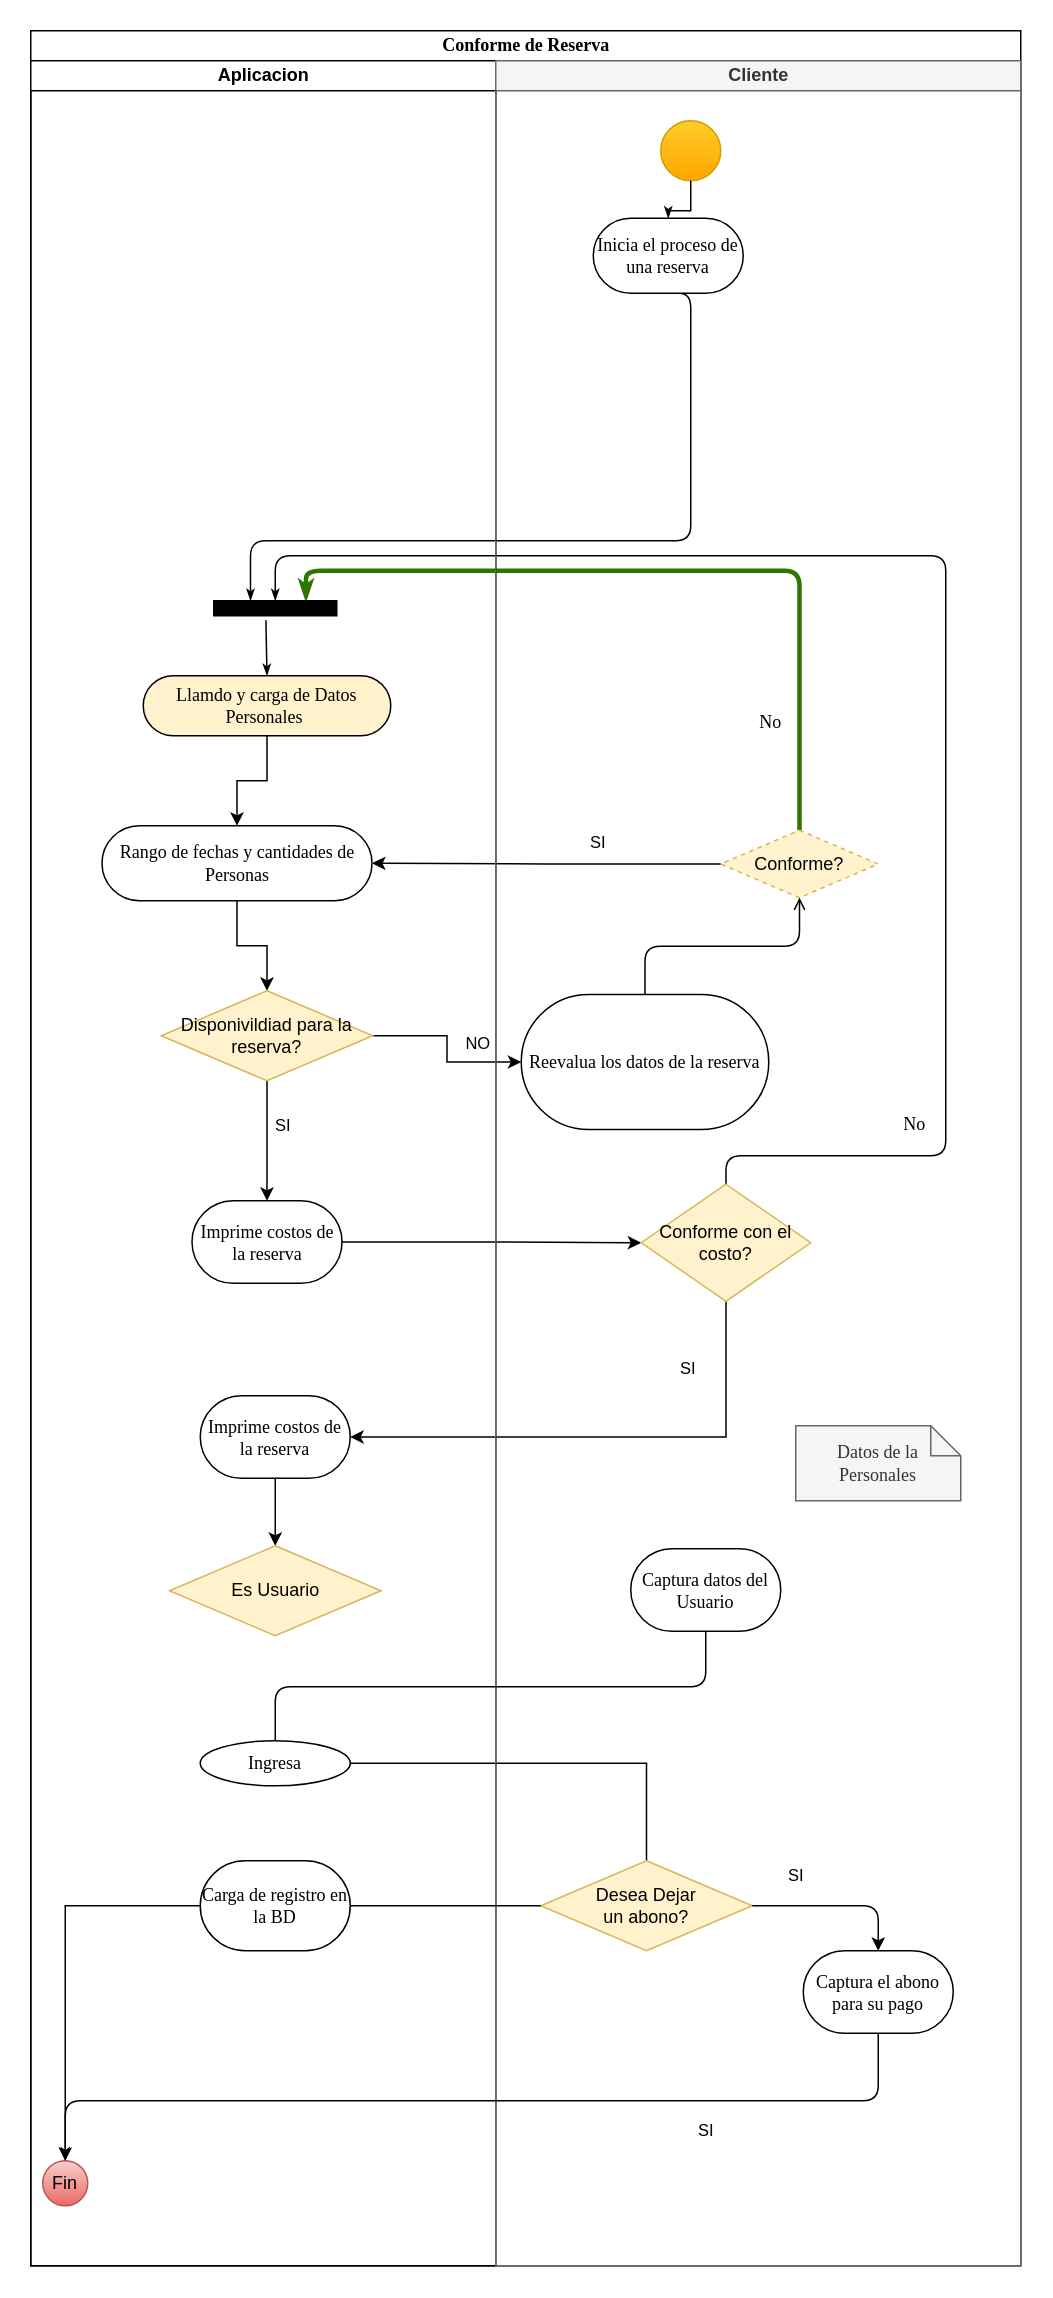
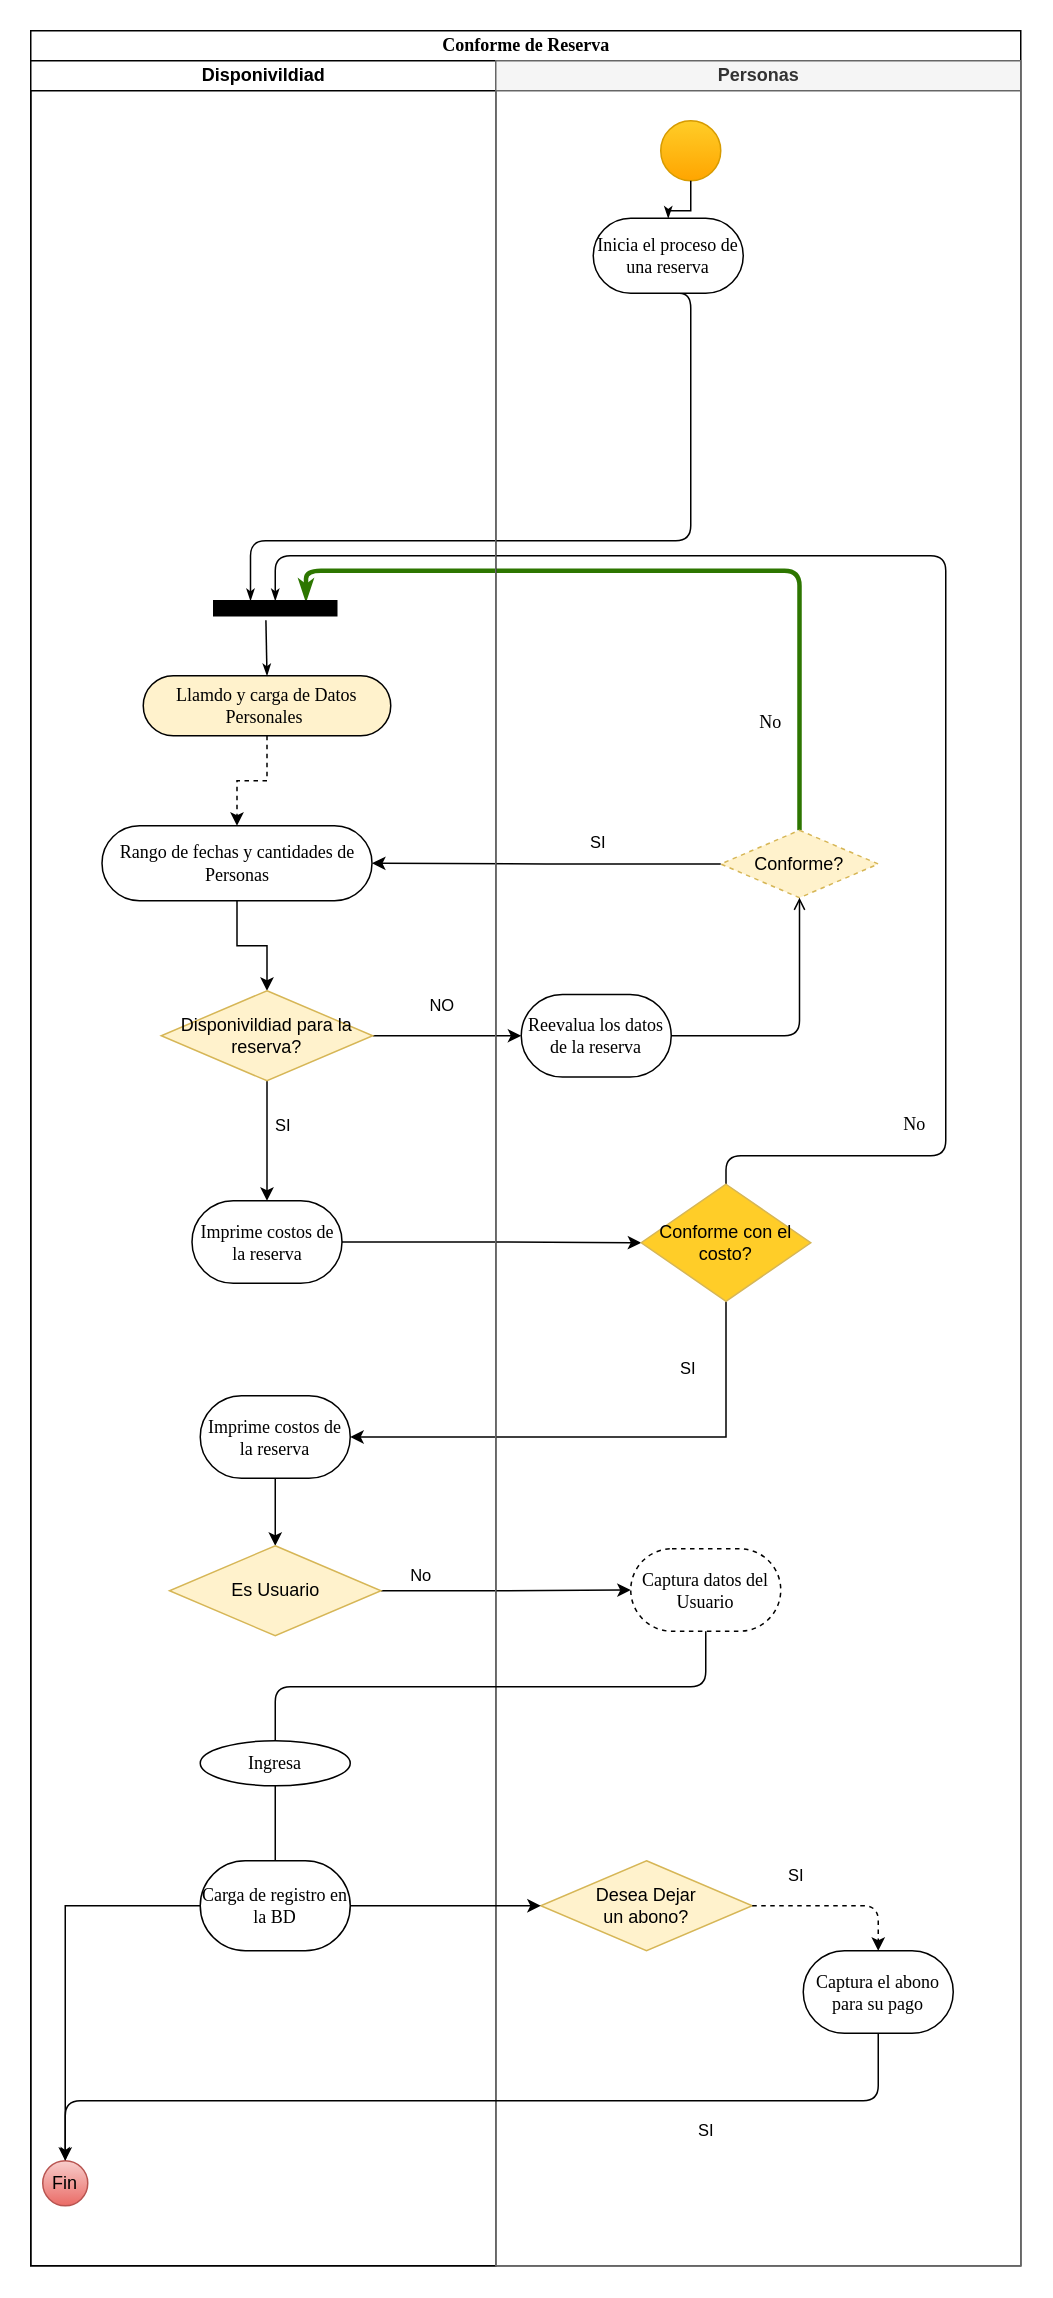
node "Aplicacion": label "Aplicacion" -> "Disponivildiad"
node "Cliente": label "Cliente" -> "Personas"
edge "Llamdo y carga de Datos Personales" -> "Rango de fechas y cantidades de Personas": style solid -> dashed
node "Reevalua los datos de la reserva": size 248x135 -> 150x83
node "Conforme con el costo?": fillcolor #fff2cc -> #ffcd28
node "Datos de la Personales": removed
node "Captura datos del Usuario": style solid -> dashed
edge "Es Usuario" -> "Captura datos del Usuario": added, label "No"
edge "Ingresa" -- "Desea Dejar un abono?": now "Ingresa" -- "Carga de registro en la BD"
edge "Carga de registro en la BD" -- "Desea Dejar un abono?": arrowhead none -> classic
edge "Desea Dejar un abono?" -> "Captura el abono para su pago": style solid -> dashed
